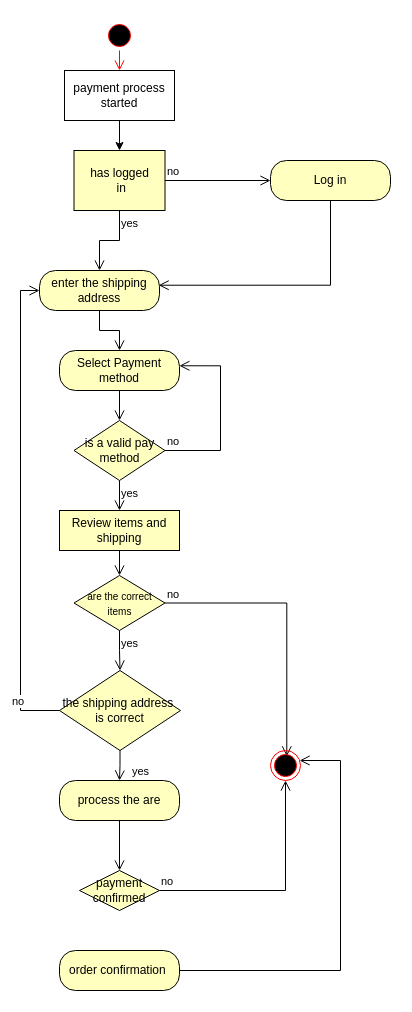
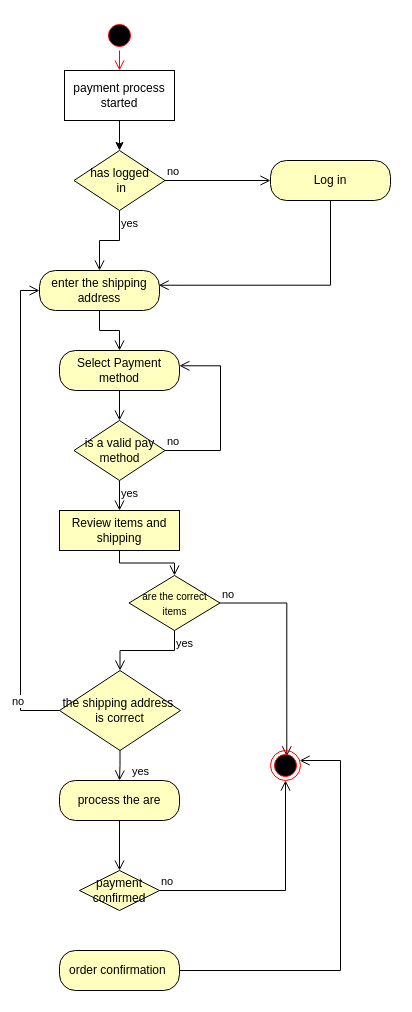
node "has logged in": shape rectangle -> diamond
node "are the correct items": moved (120, 603) -> (175, 603)
